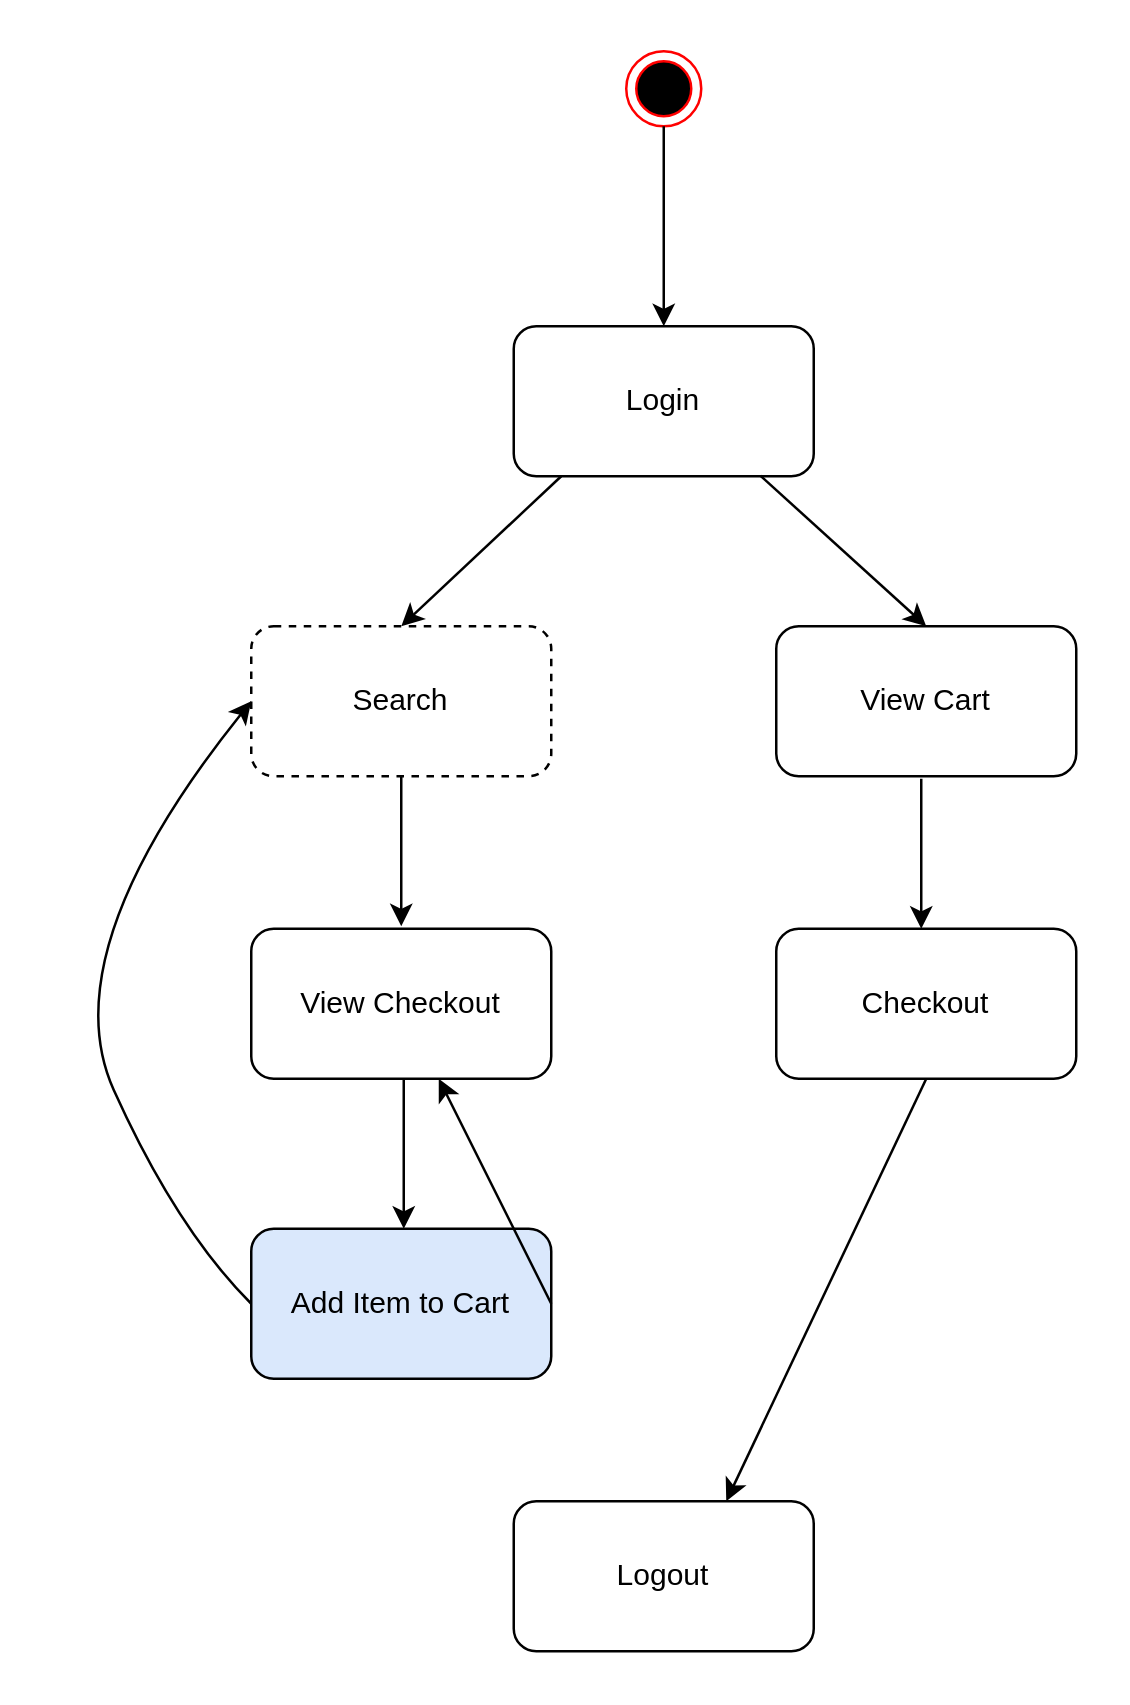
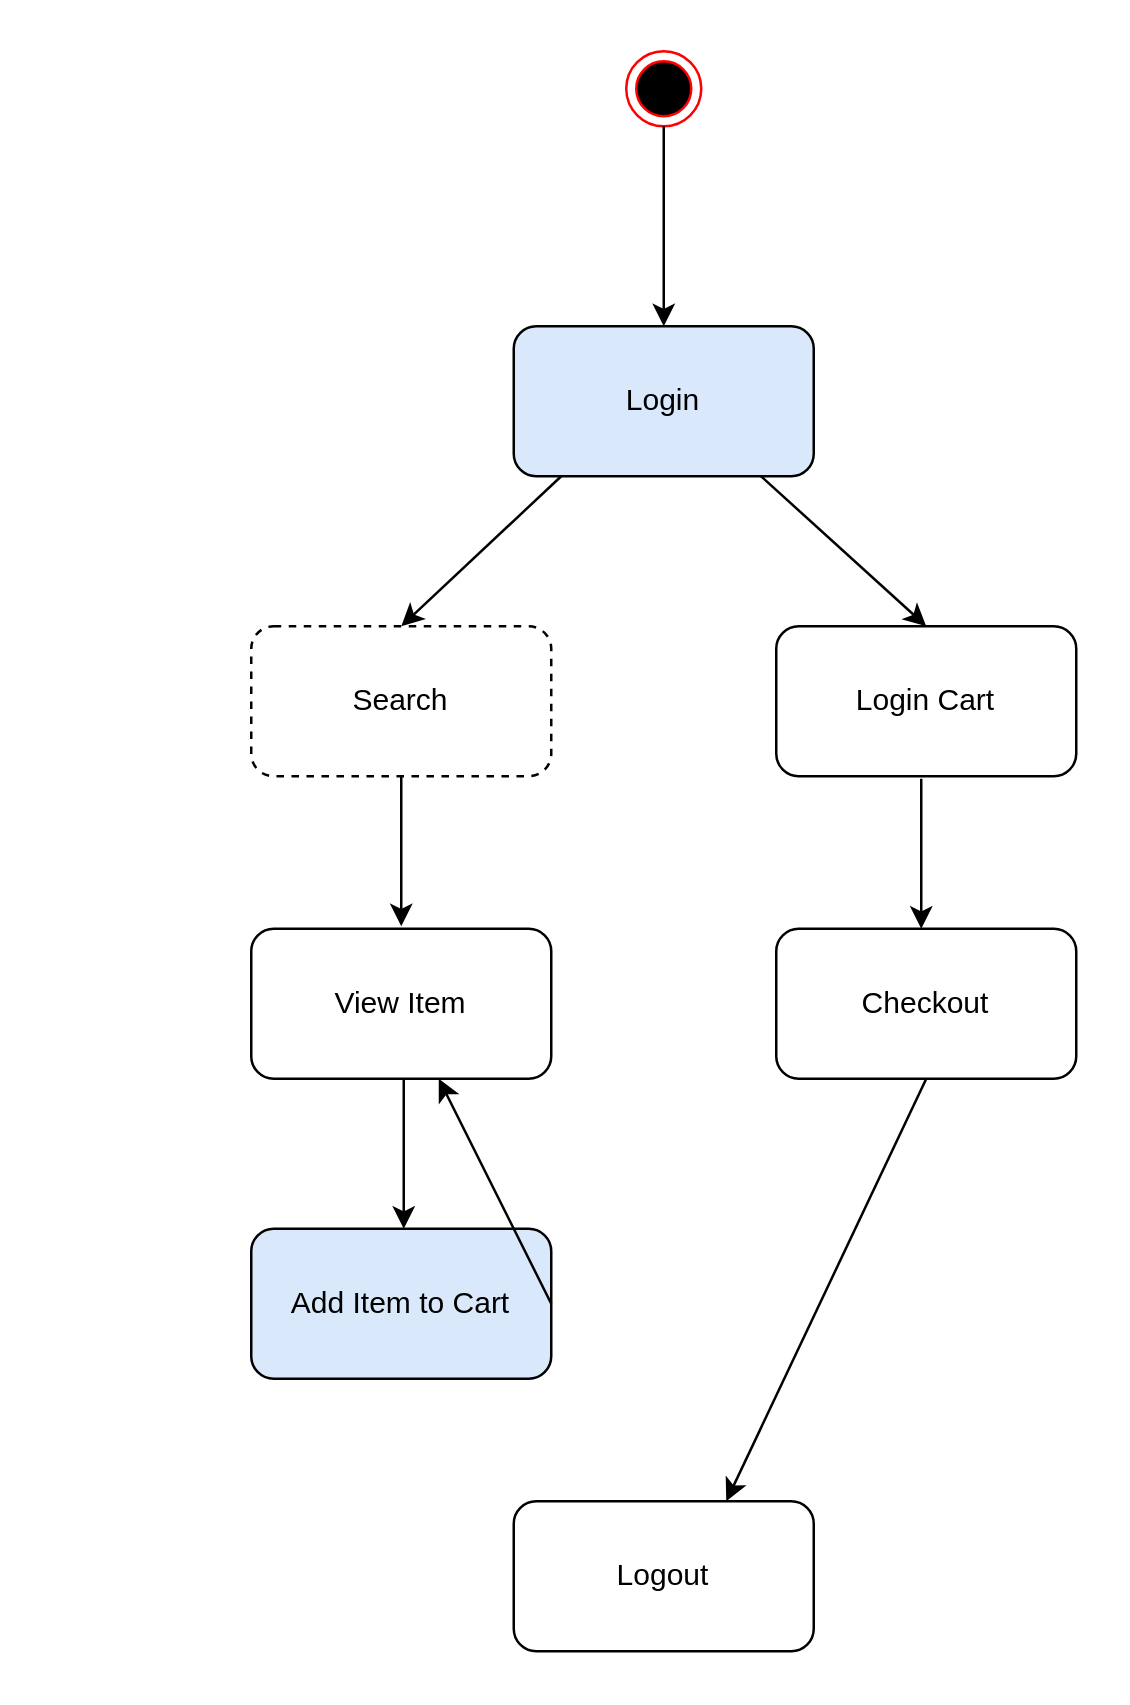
node "Login": fillcolor #ffffff -> #dae8fc
node "View Cart": label "View Cart" -> "Login Cart"
node "View Checkout": label "View Checkout" -> "View Item"
edge "Add Item to Cart" -> "Search": removed
